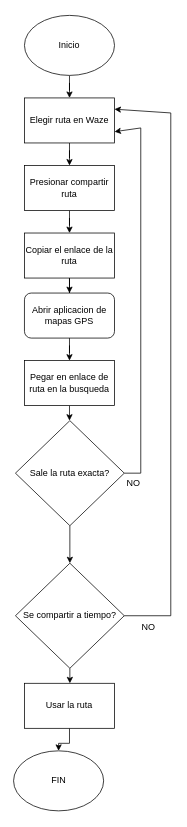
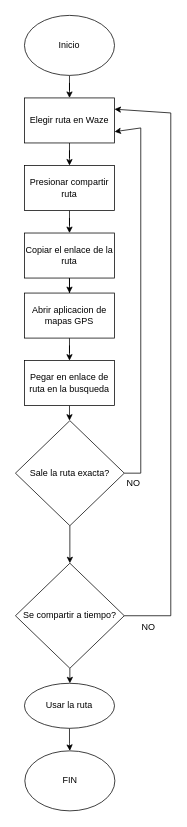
node "Abrir aplicacion de mapas GPS": shape rounded rectangle -> rectangle
node "Usar la ruta": shape rectangle -> ellipse
node "FIN": moved (59, 780) -> (70, 780)
